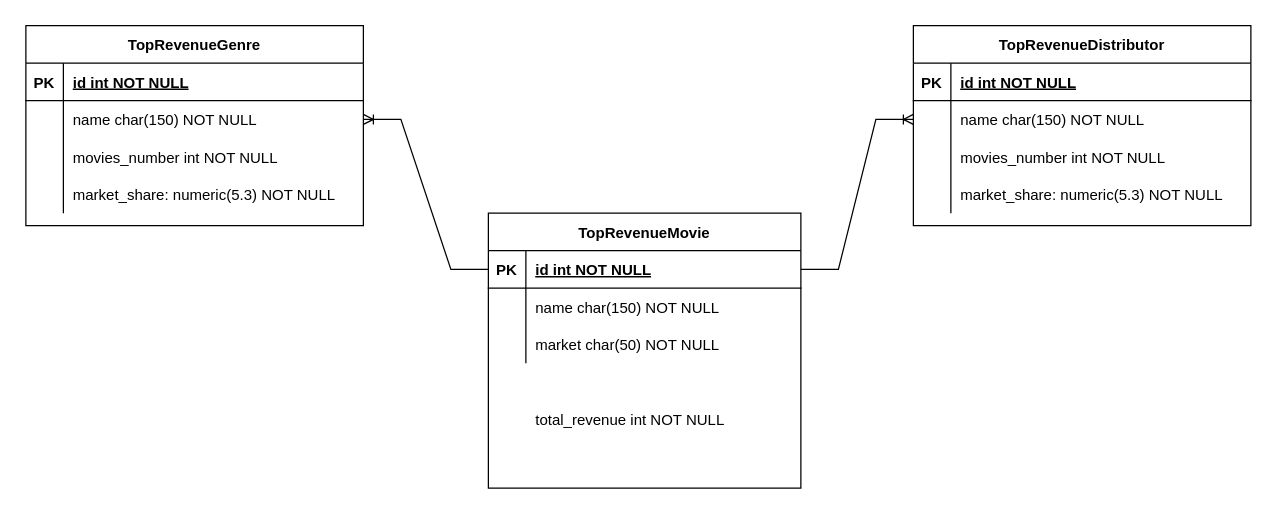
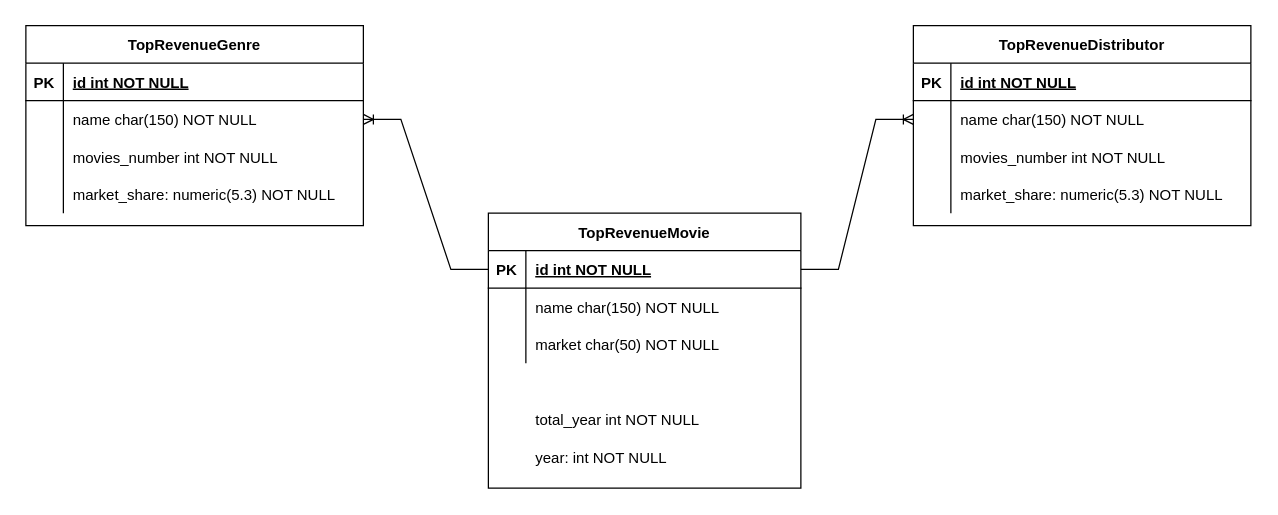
node "total_revenue int NOT NULL": label "total_revenue int NOT NULL" -> "total_year int NOT NULL"
node "year: int NOT NULL": added
